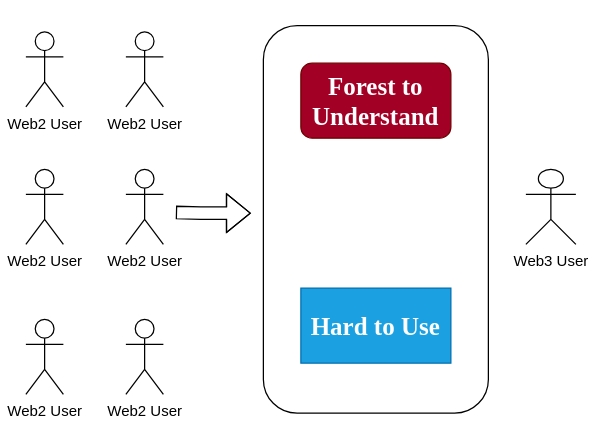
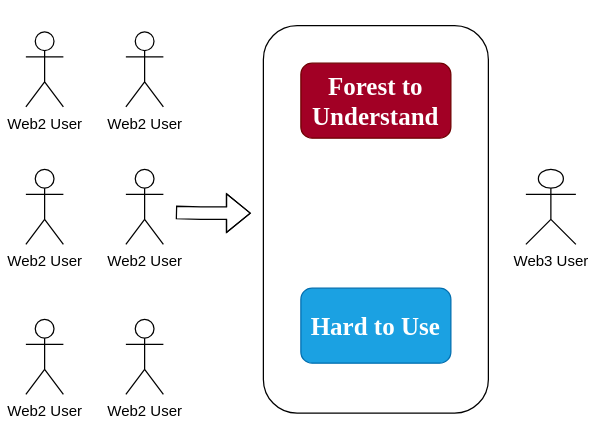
node "Hard to Use": shape rectangle -> rounded rectangle
